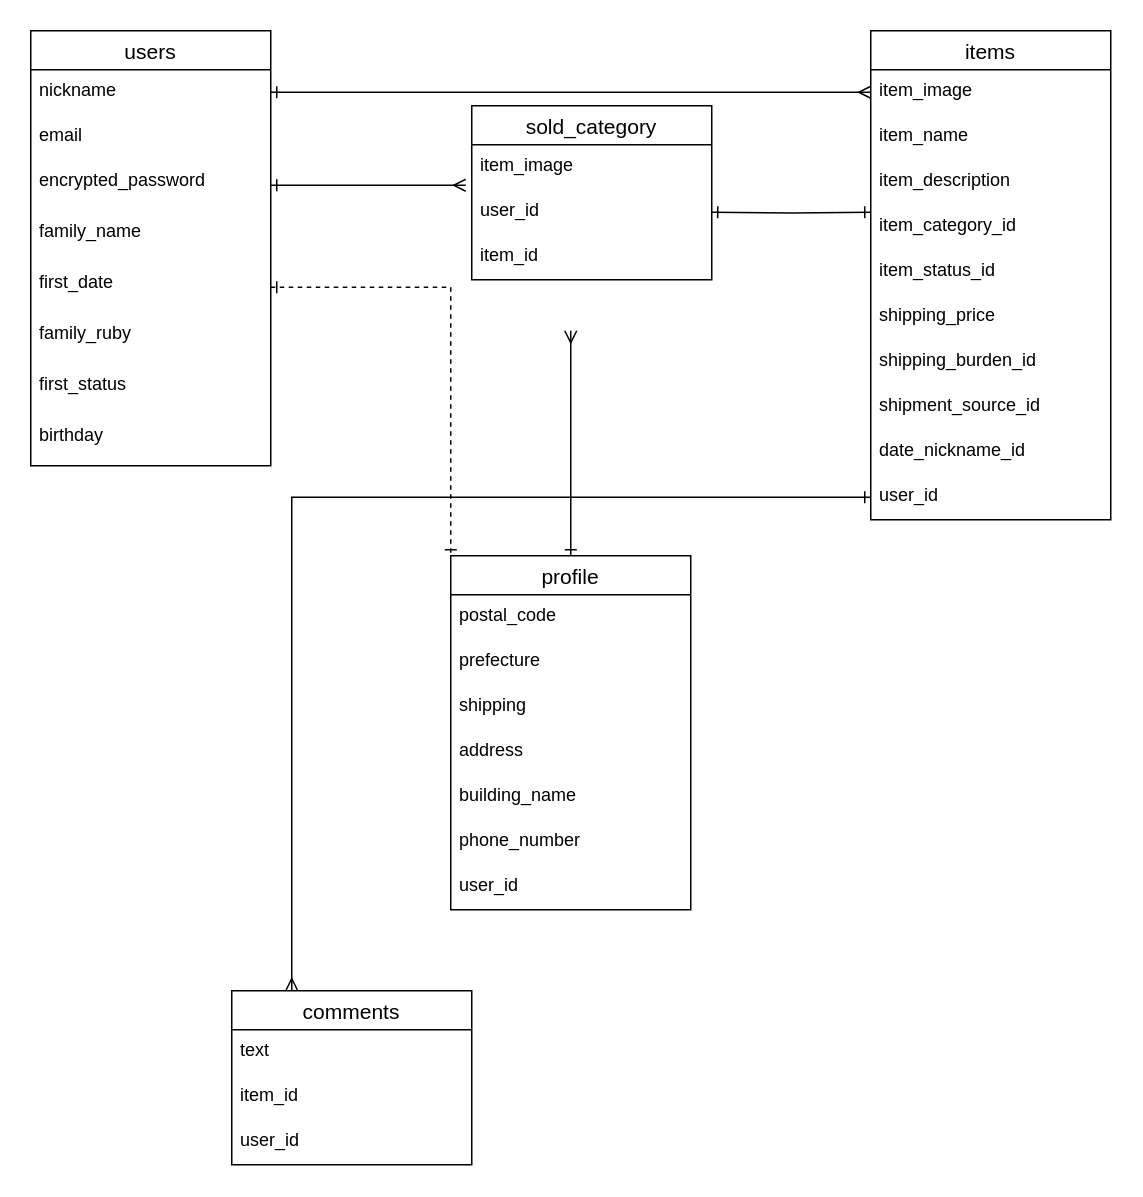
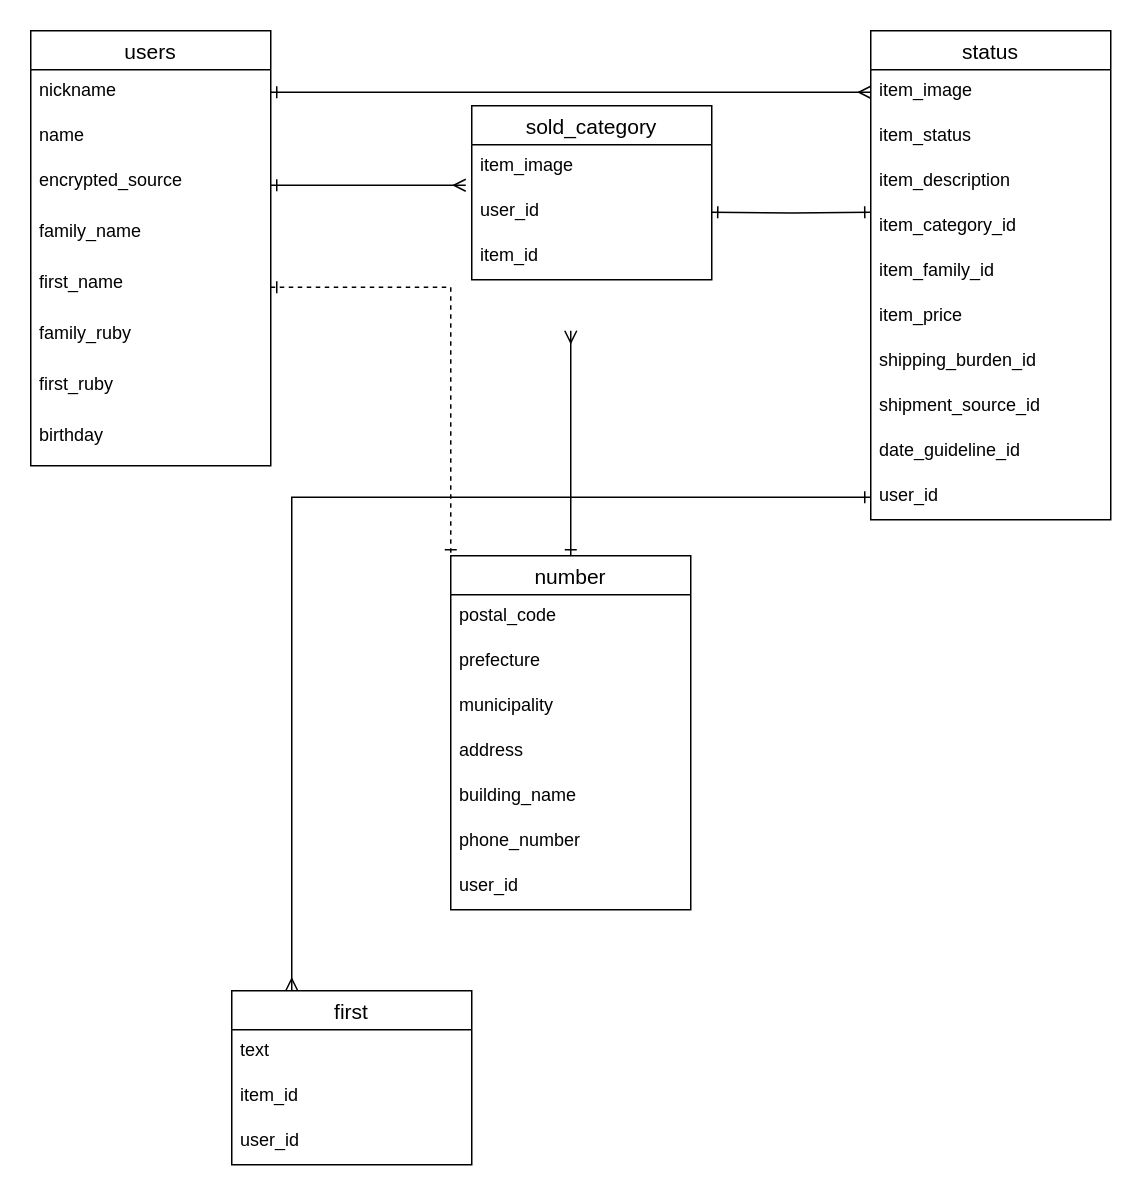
node "items": label "items" -> "status"
node "email": label "email" -> "name"
node "item_name": label "item_name" -> "item_status"
node "encrypted_password": label "encrypted_password" -> "encrypted_source"
node "item_status_id": label "item_status_id" -> "item_family_id"
node "first_date": label "first_date" -> "first_name"
node "shipping_price": label "shipping_price" -> "item_price"
node "first_status": label "first_status" -> "first_ruby"
node "date_nickname_id": label "date_nickname_id" -> "date_guideline_id"
node "profile": label "profile" -> "number"
node "shipping": label "shipping" -> "municipality"
node "comments": label "comments" -> "first"
